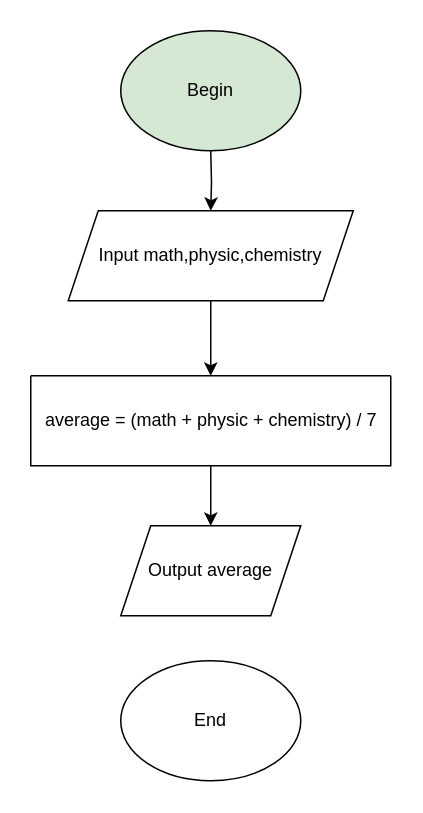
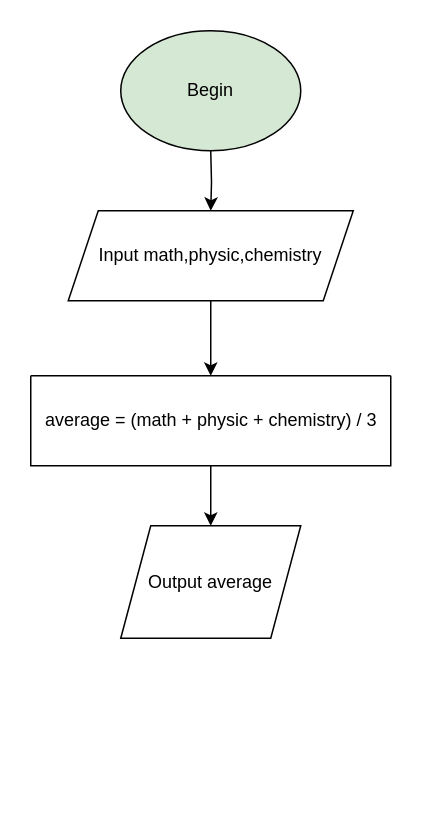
node "average = (math + physic + chemistry) / 7": label "average = (math + physic + chemistry) / 7" -> "average = (math + physic + chemistry) / 3"
node "Output average": size 180x90 -> 180x113
node "End": removed
